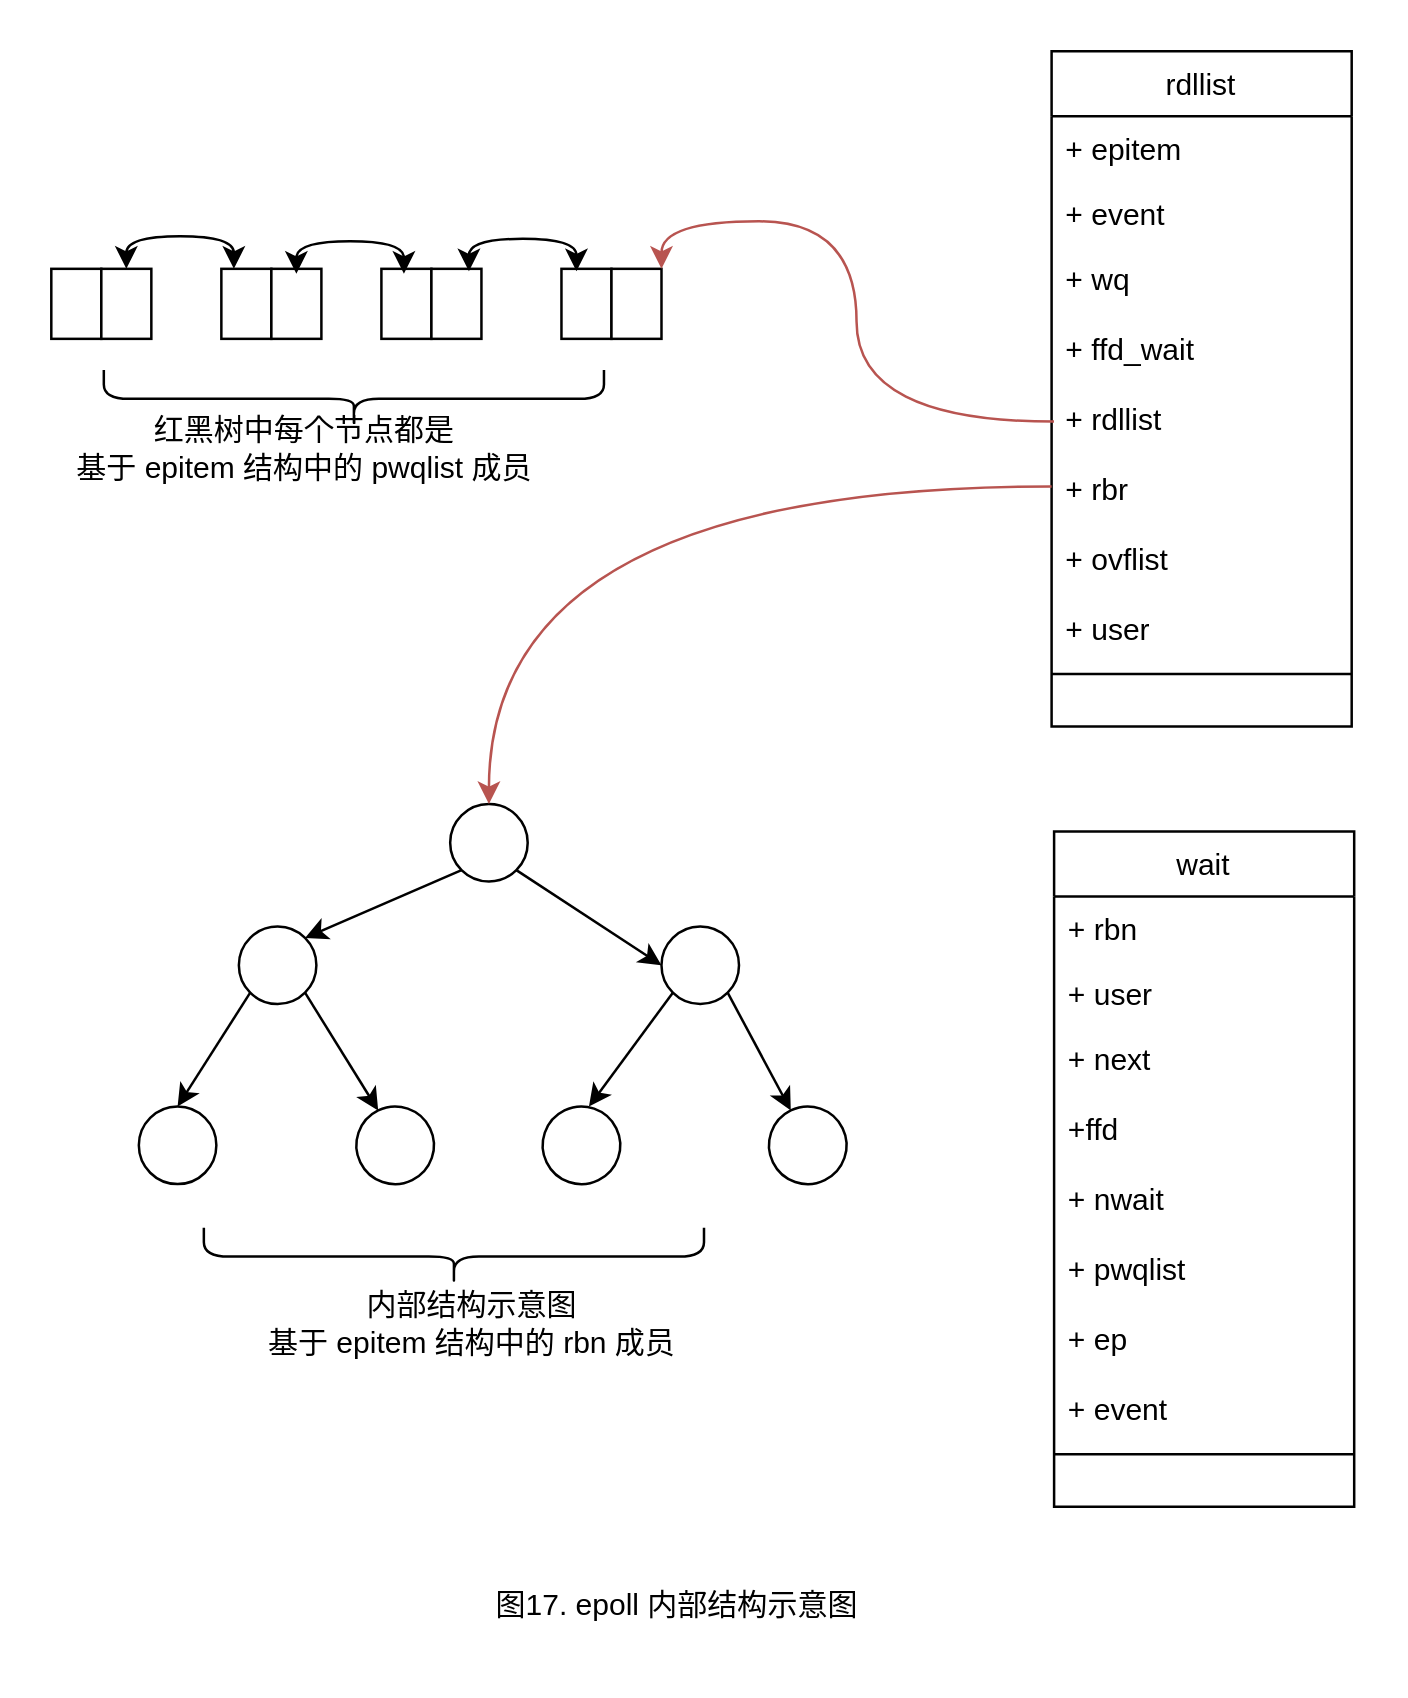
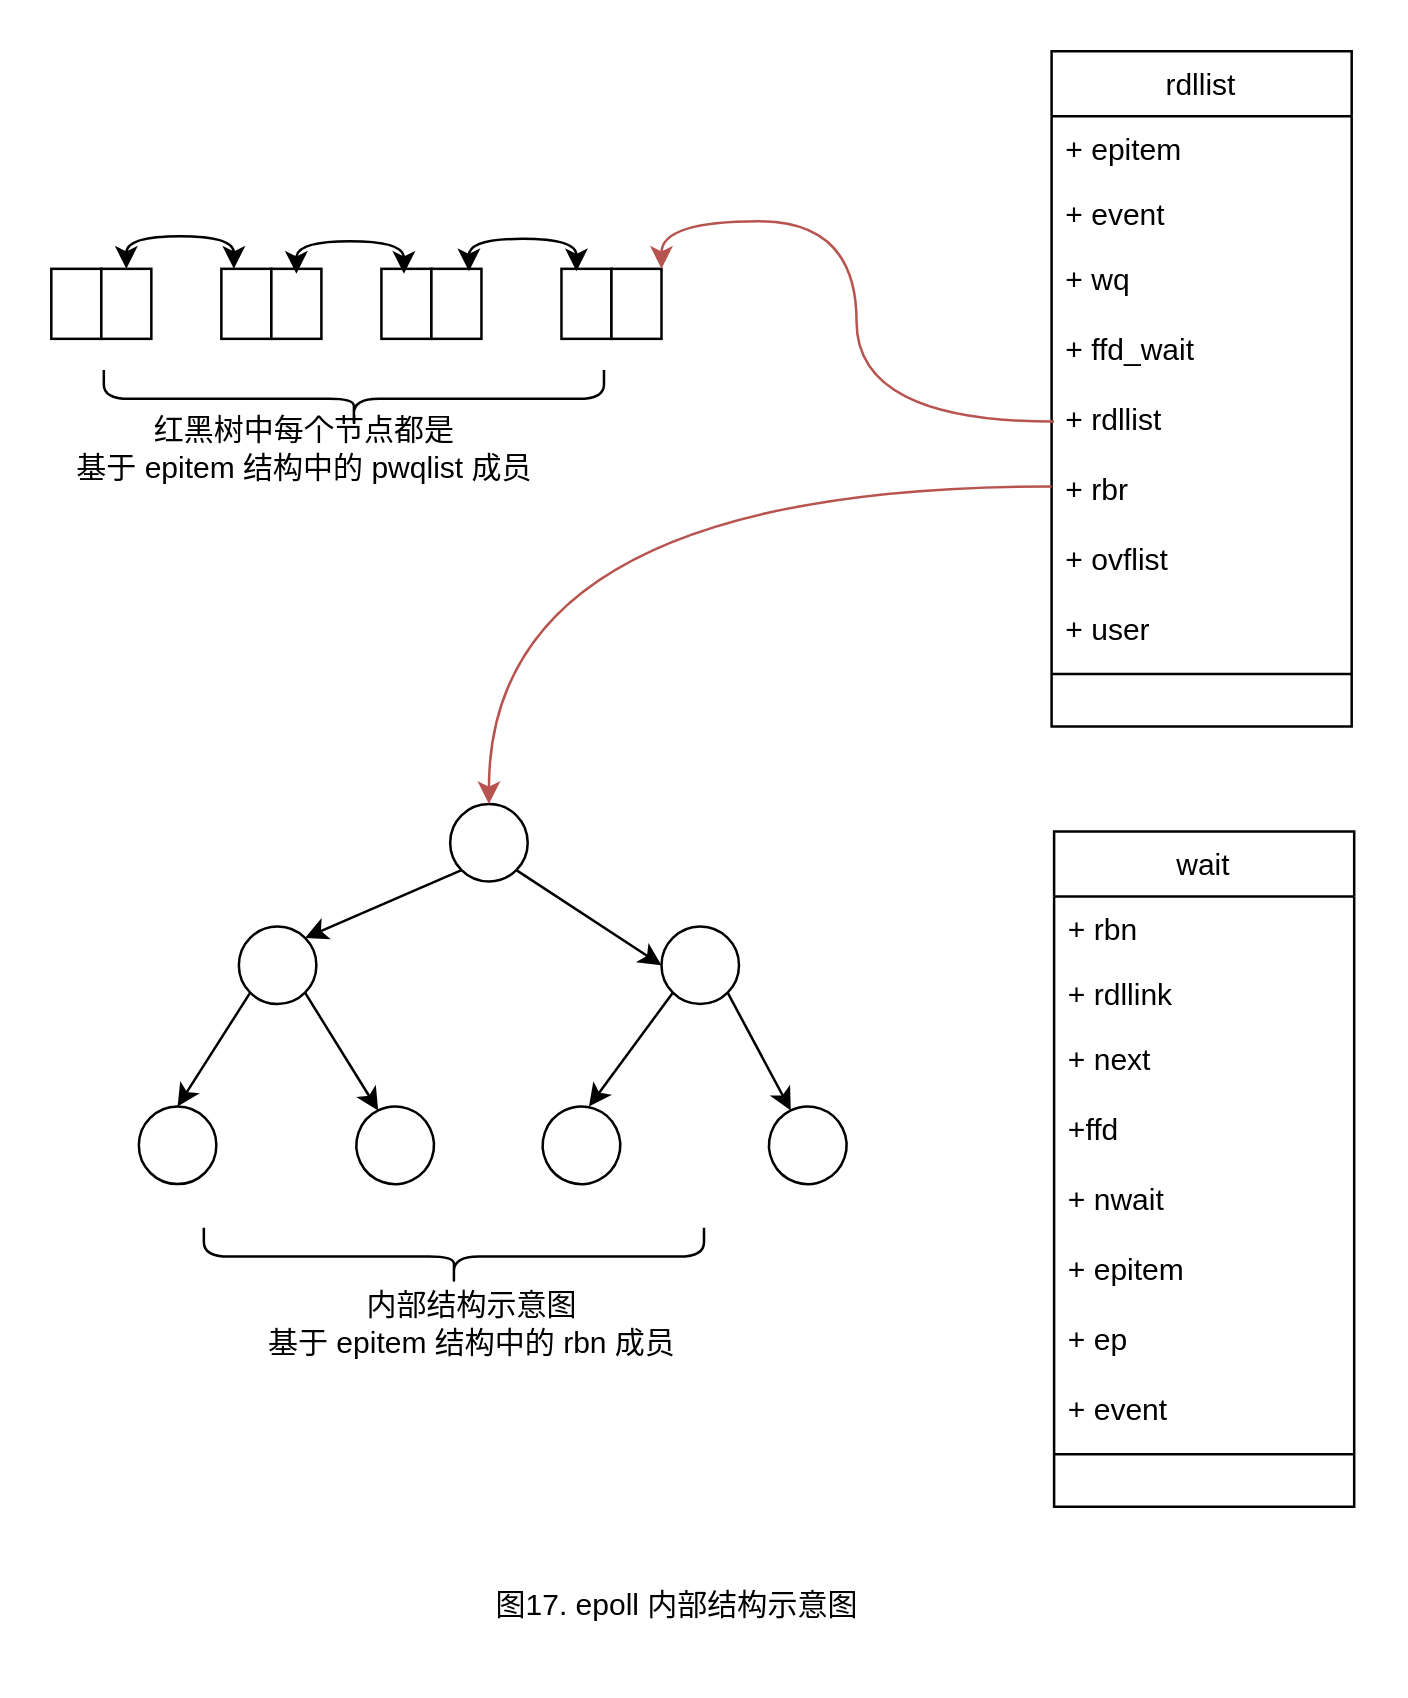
node "+ user": label "+ user" -> "+ rdllink"
node "+ next +ffd + nwait + pwqlist + ep + event": label "+ next +ffd + nwait + pwqlist + ep + event" -> "+ next +ffd + nwait + epitem + ep + event"
